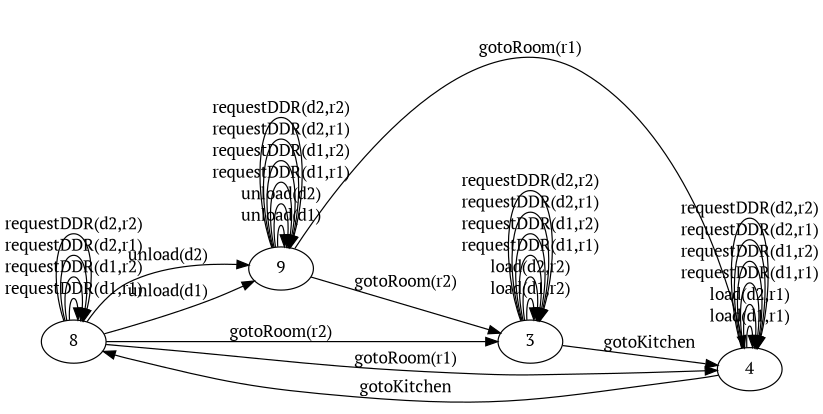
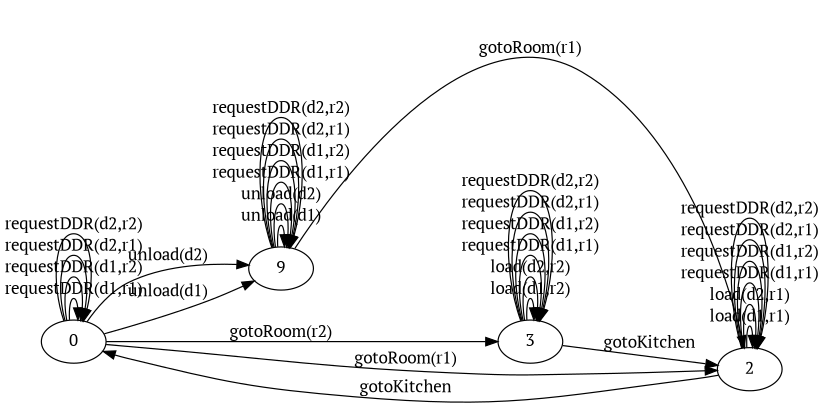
edge "9" -> "3": removed, label "gotoRoom(r2)"
node "8": label "8" -> "0"
node "4": label "4" -> "2"
